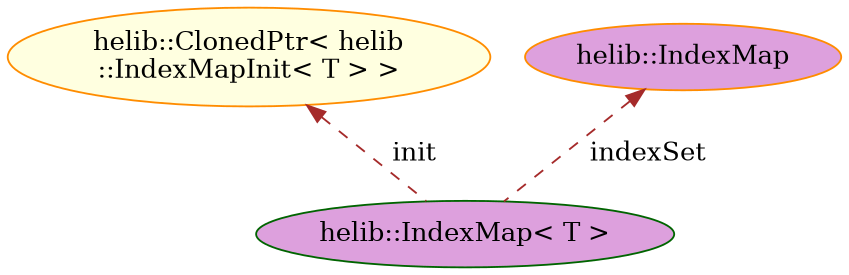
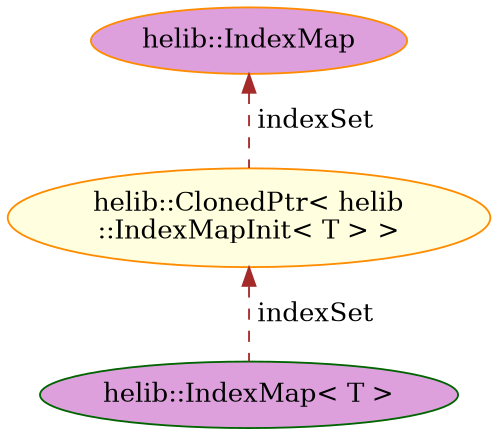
edge "helib::IndexMap< T >" -> "helib::IndexMap": now "helib::ClonedPtr< helib ::IndexMapInit< T > >" -> "helib::IndexMap"
edge "helib::IndexMap< T >" -> "helib::ClonedPtr< helib ::IndexMapInit< T > >": label " init" -> " indexSet"
